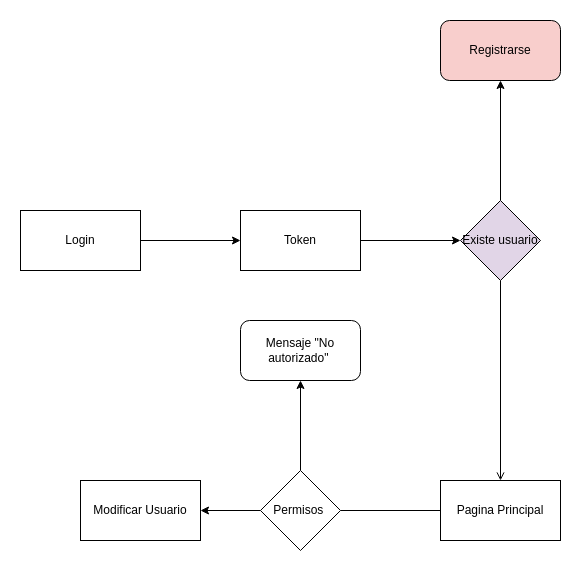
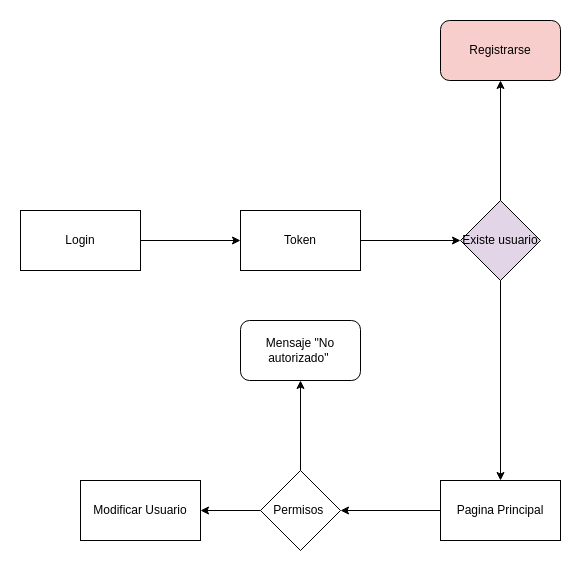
edge "Existe usuario" -> "Pagina Principal": arrowhead open -> classic
edge "Permisos" -- "Pagina Principal": arrowhead none -> classic
